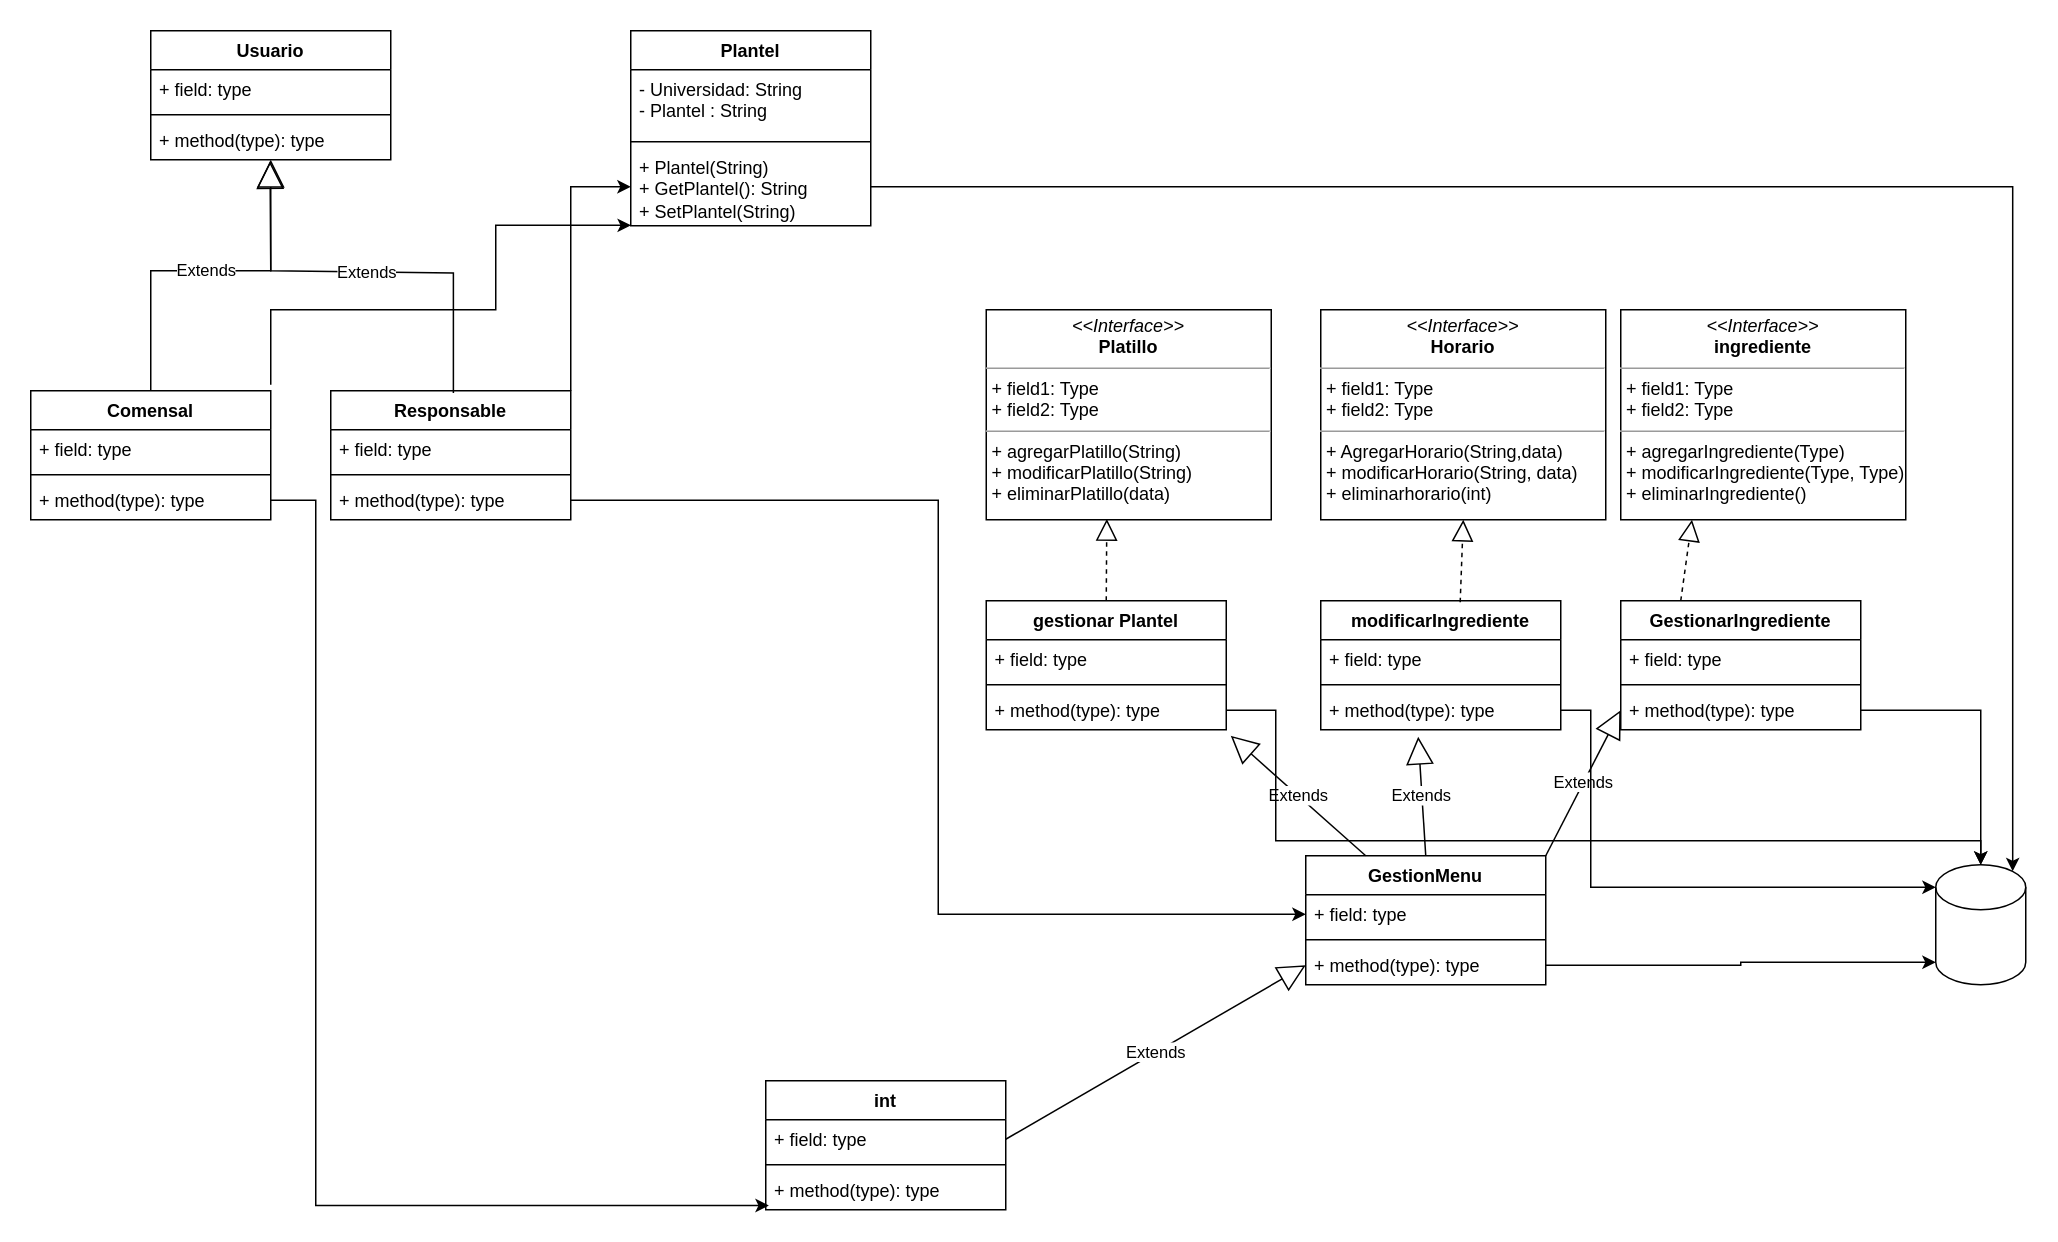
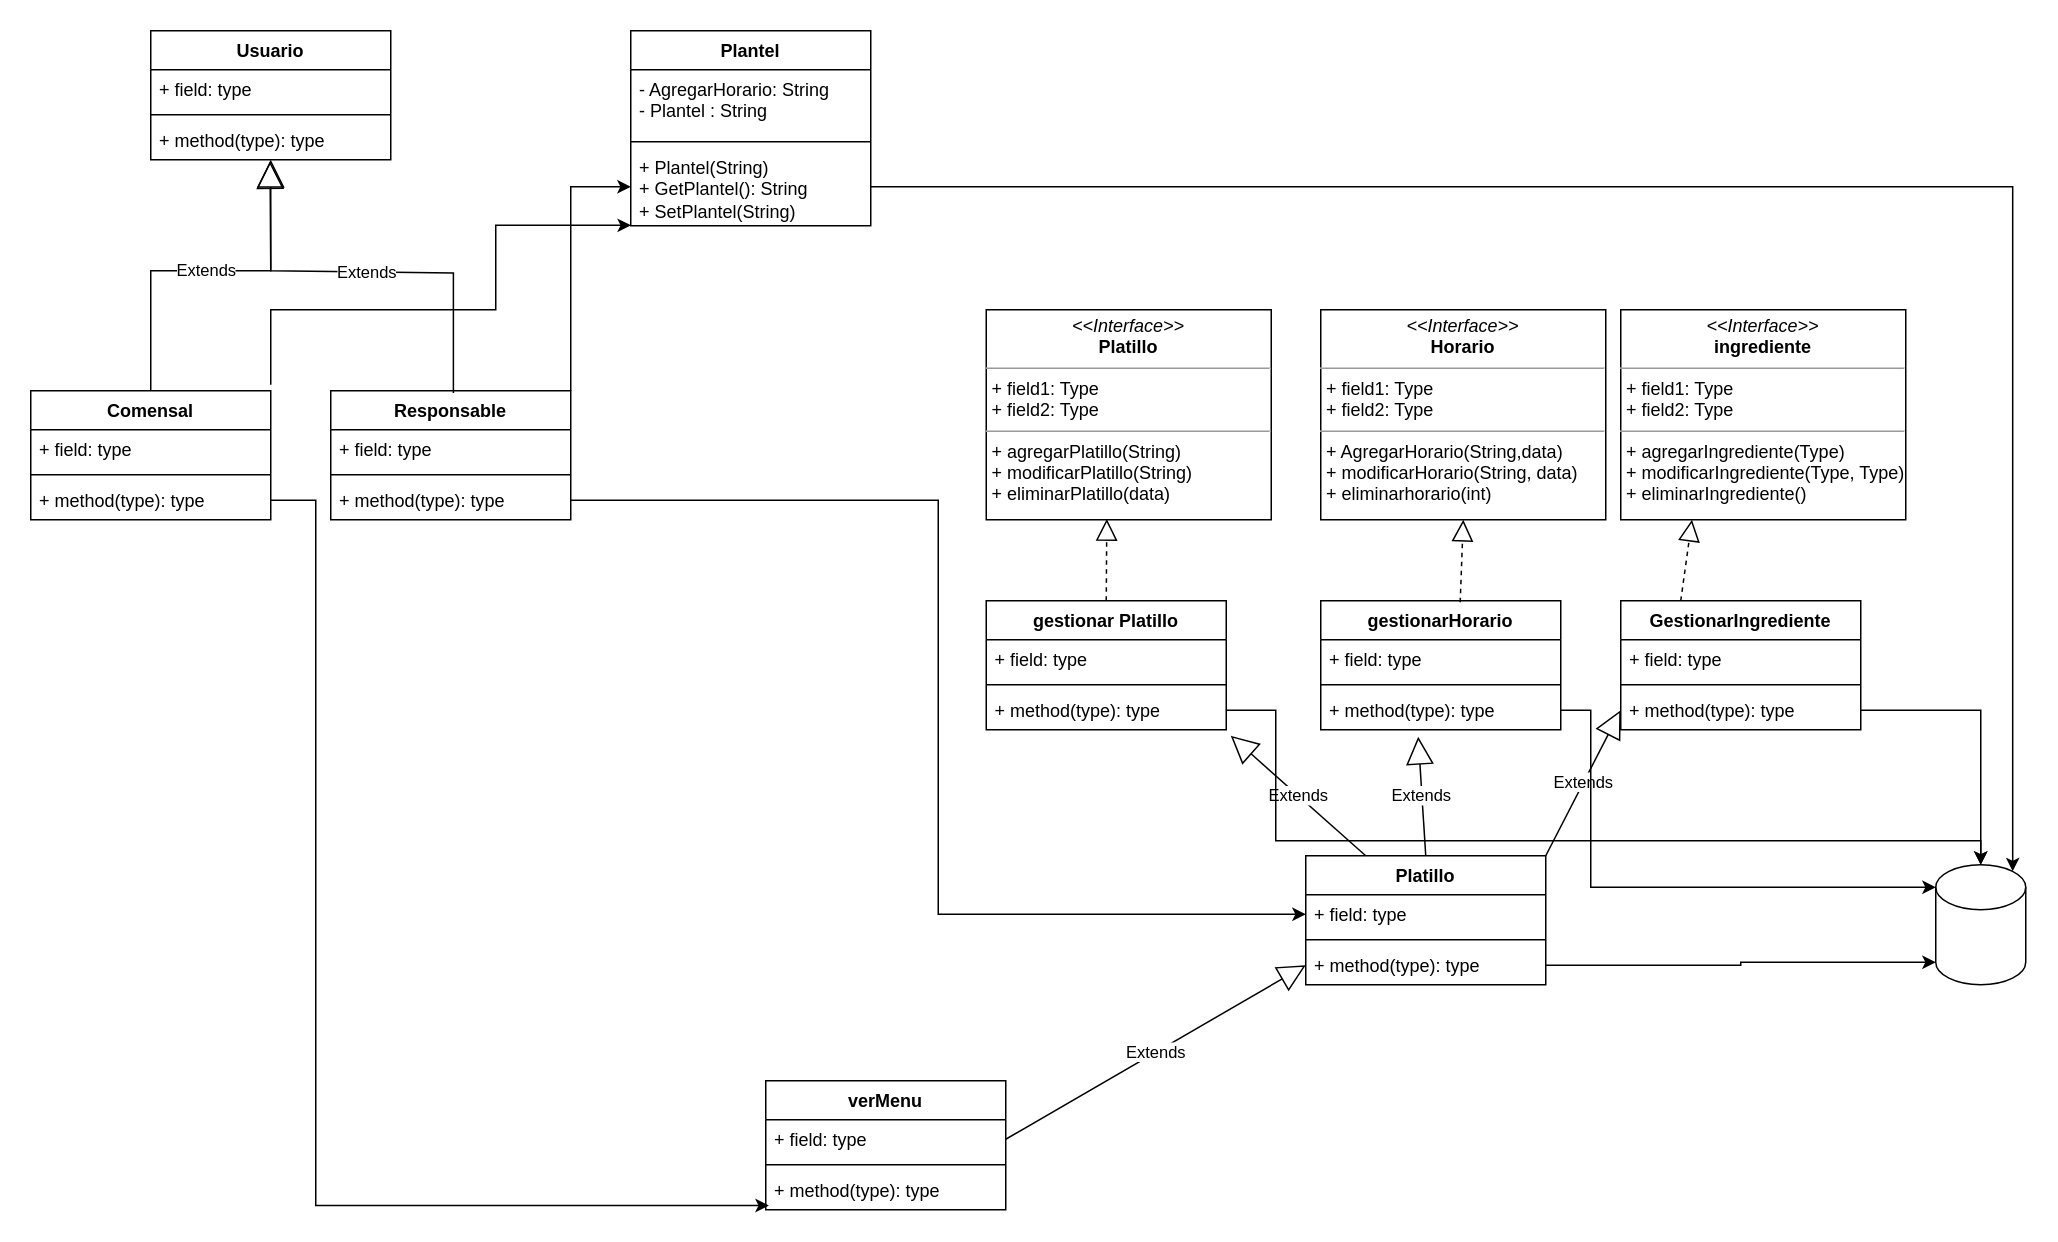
node "- Universidad: String - Plantel : String": label "- Universidad: String - Plantel : String" -> "- AgregarHorario: String - Plantel : String"
node "gestionar Plantel": label "gestionar Plantel" -> "gestionar Platillo"
node "modificarIngrediente": label "modificarIngrediente" -> "gestionarHorario"
node "GestionMenu": label "GestionMenu" -> "Platillo"
node "int": label "int" -> "verMenu"
